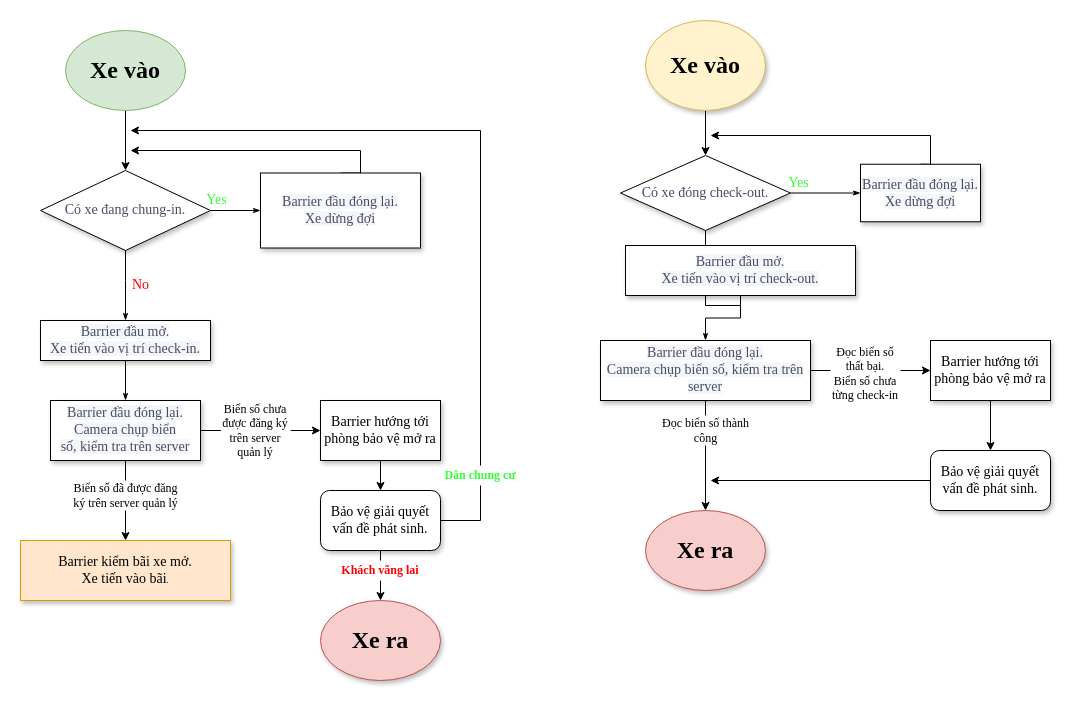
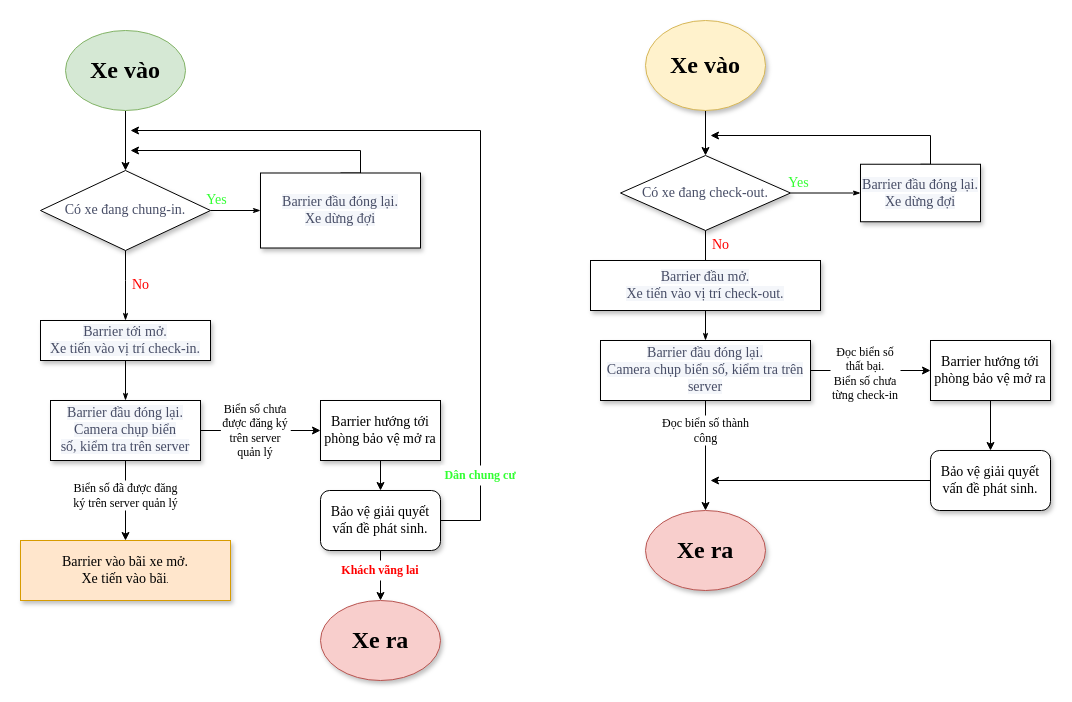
node "Có xe đóng check-out.": label "Có xe đóng check-out." -> "Có xe đang check-out."
node "Barrier đầu mở.Xe tiến vào vị trí check-out.": moved (741, 271) -> (706, 286)
node "Barrier đầu mở.Xe tiến vào vị trí check-in.": label "Barrier đầu mở.Xe tiến vào vị trí check-in." -> "Barrier tới mở.Xe tiến vào vị trí check-in."
node "Barrier kiểm bãi xe mở. Xe tiến vào bãi.": label "Barrier kiểm bãi xe mở. Xe tiến vào bãi." -> "Barrier vào bãi xe mở. Xe tiến vào bãi."
